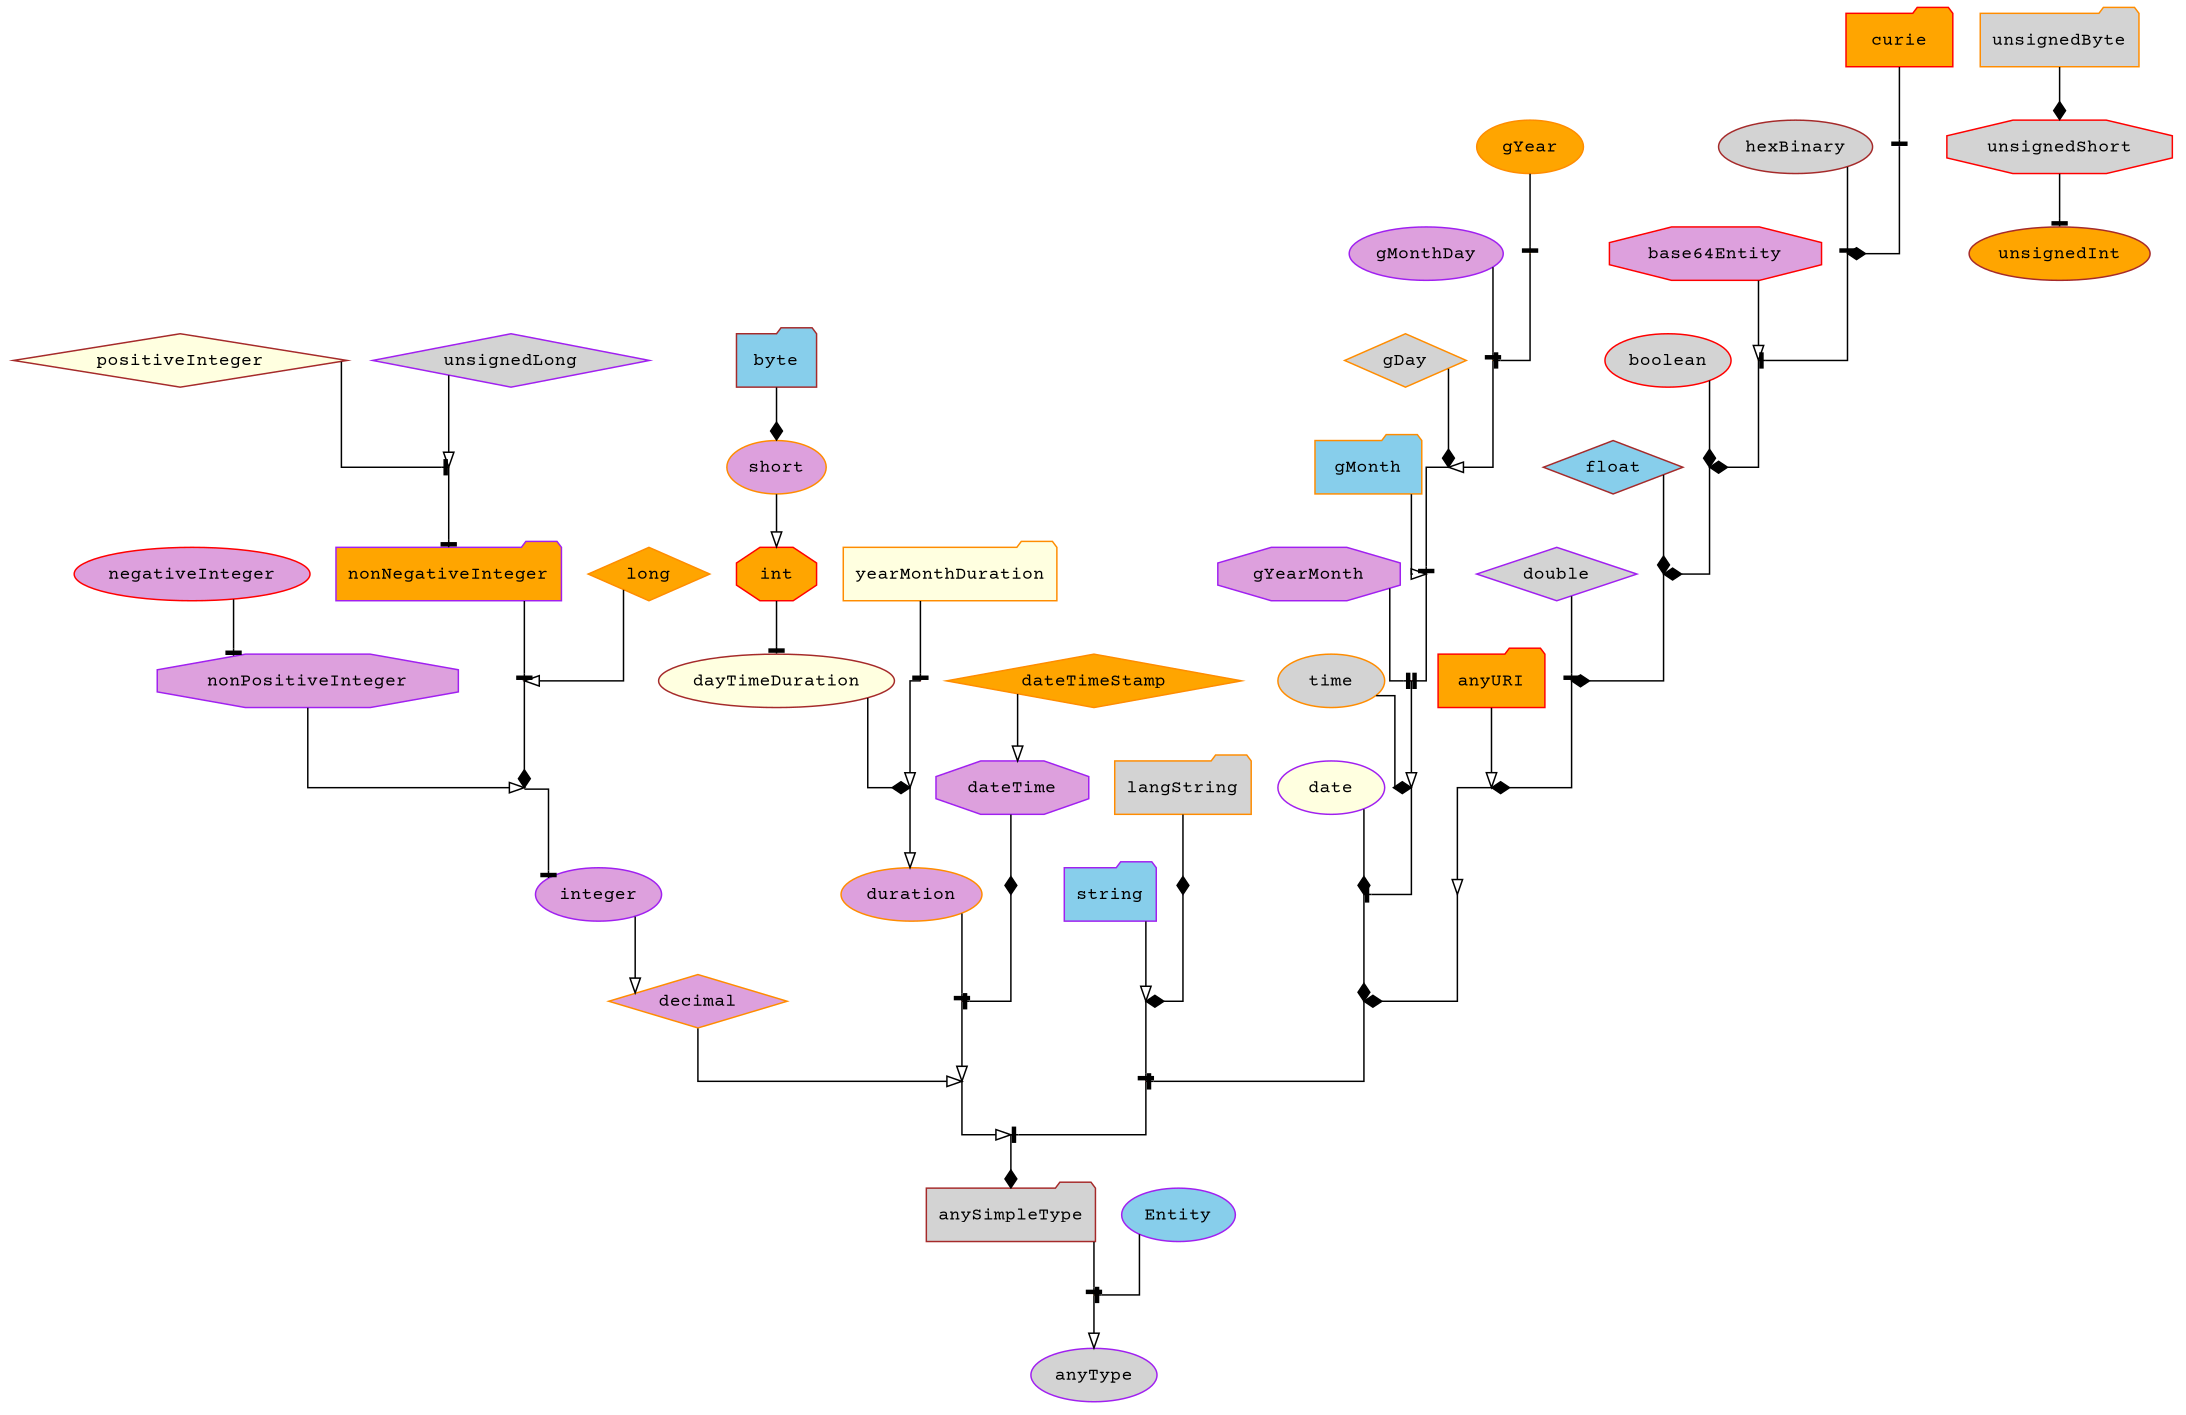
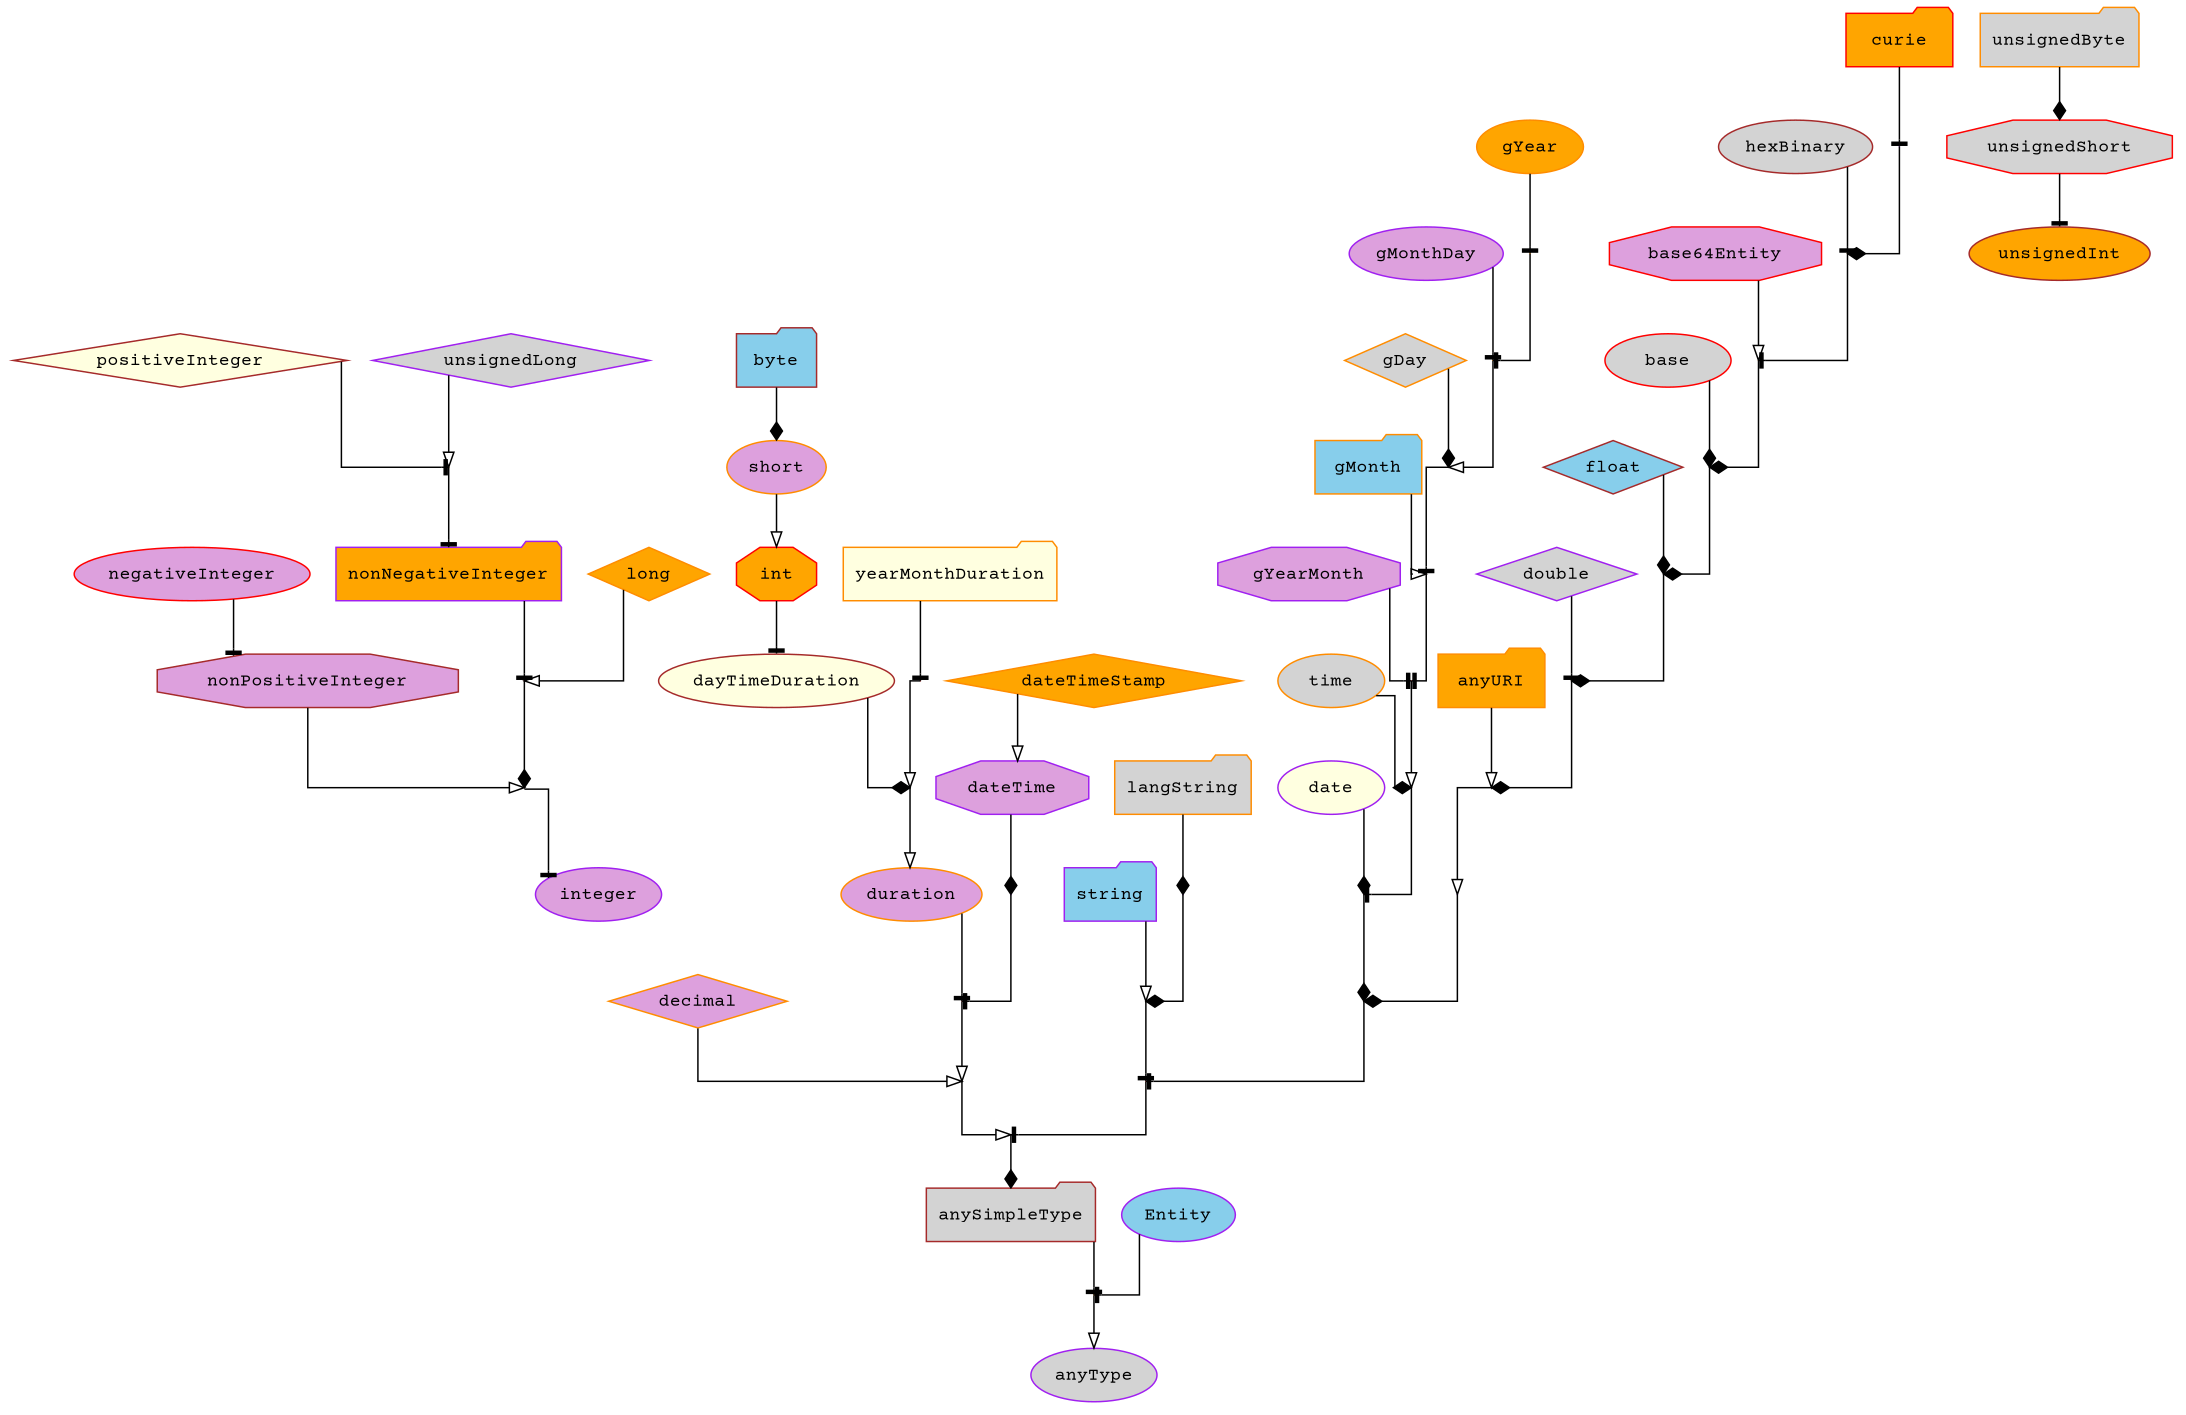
node "boolean": label "boolean" -> "base"
node "nonPositiveInteger": color purple -> brown
node "anyURI": color red -> darkorange
edge "integer" -> "decimal": removed
